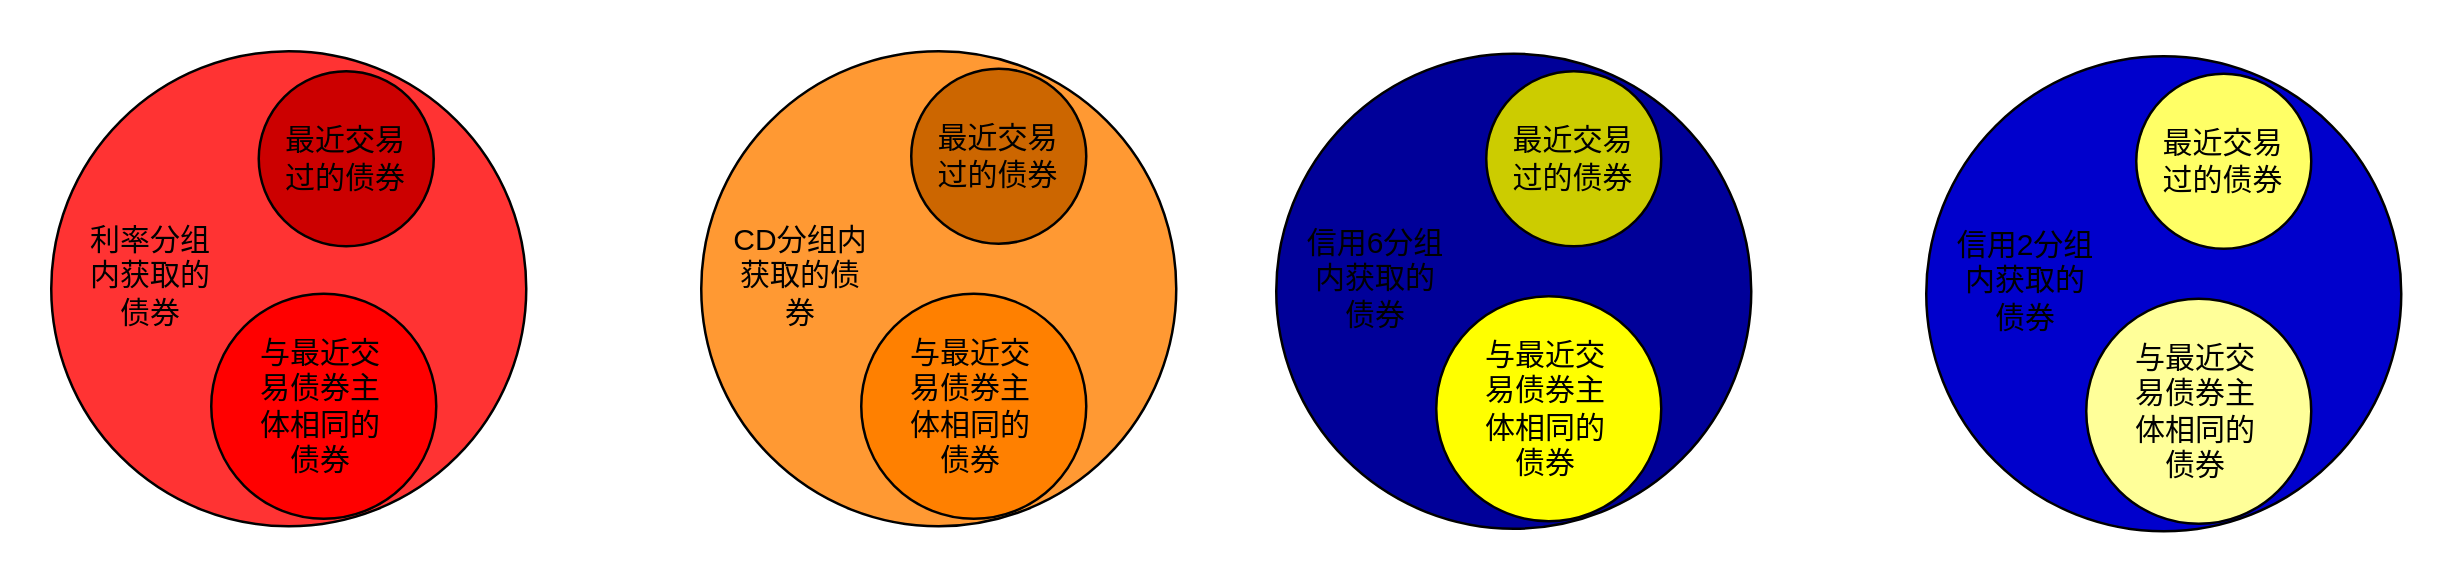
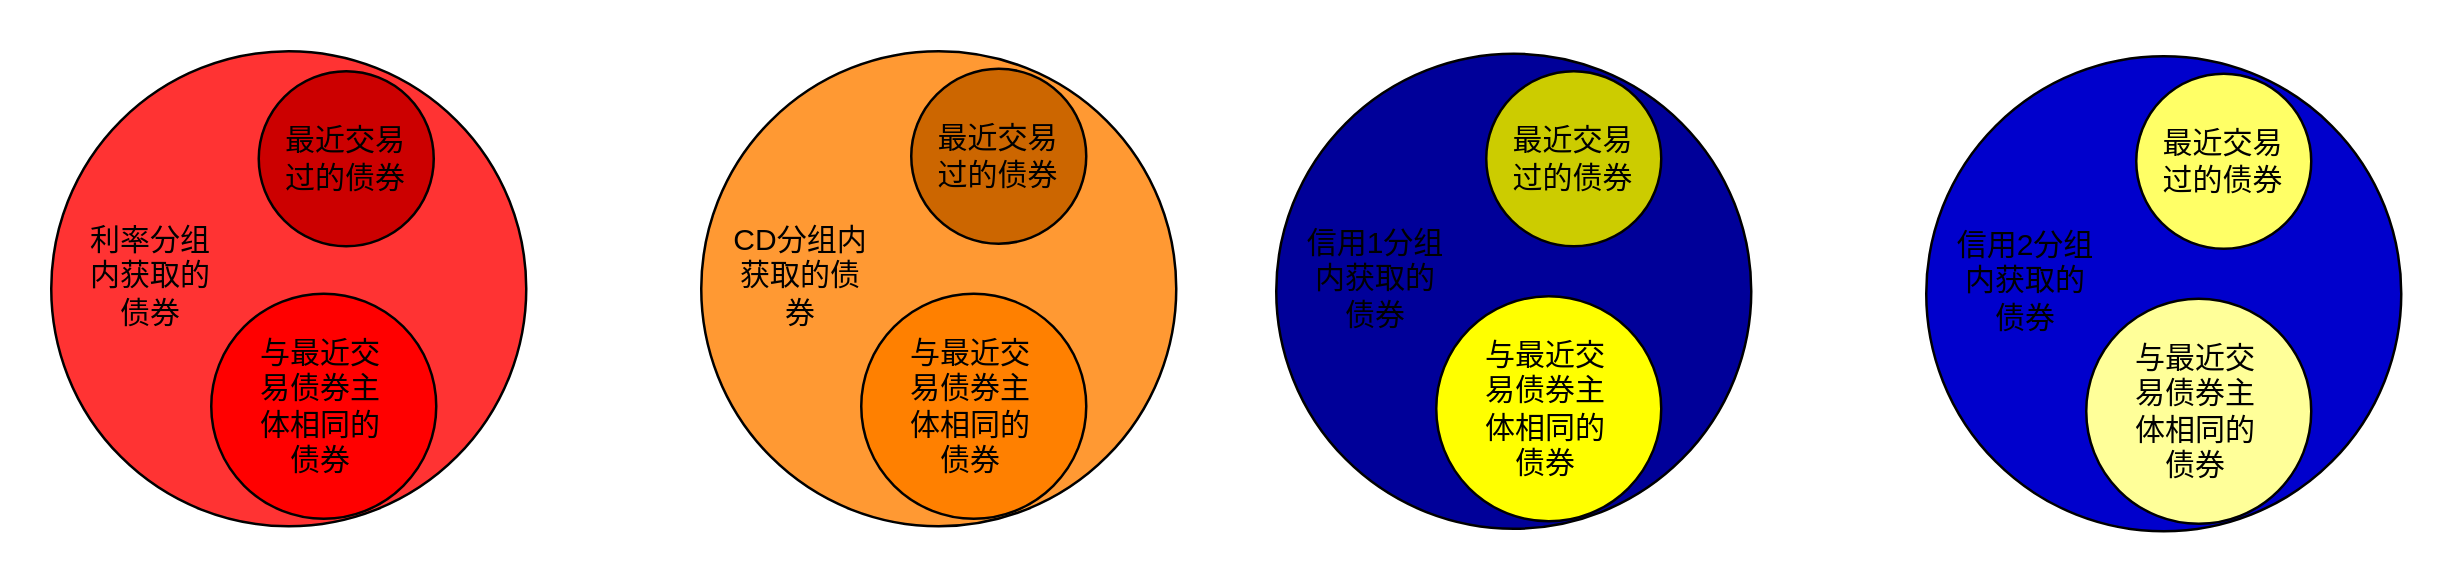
node "信用6分组内获取的债券": label "信用6分组内获取的债券" -> "信用1分组内获取的债券"
